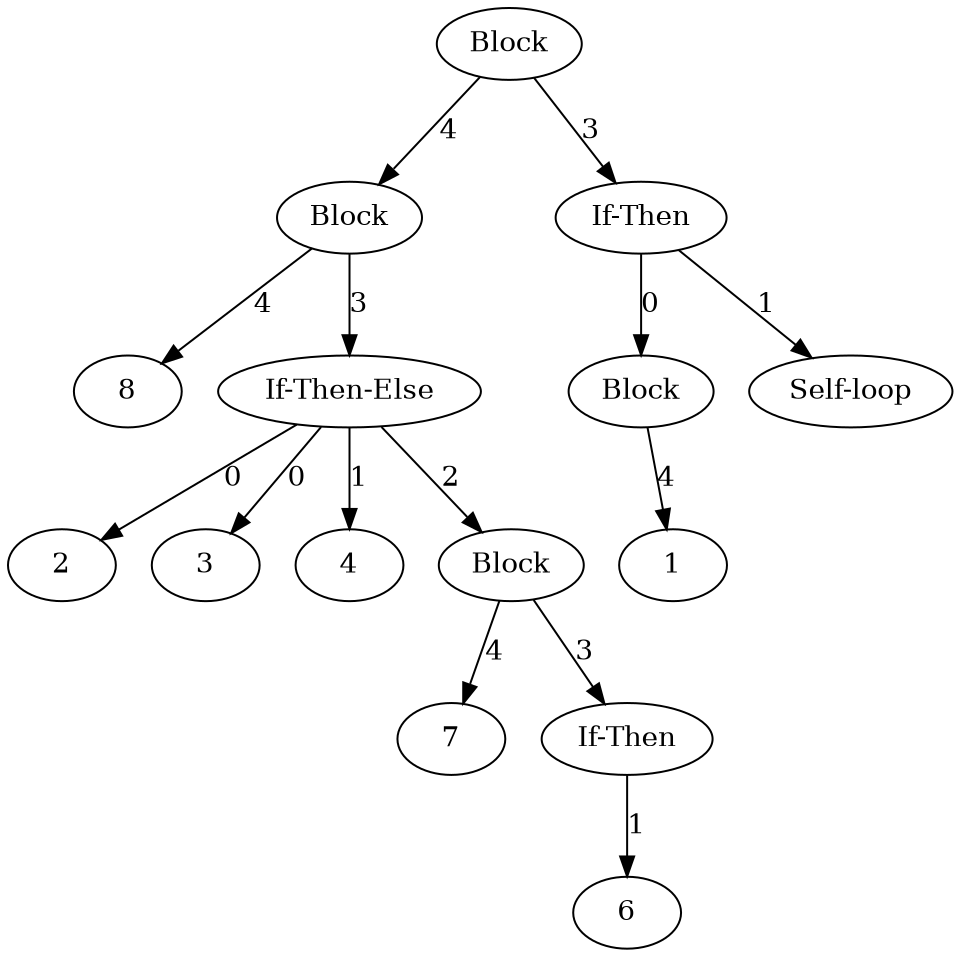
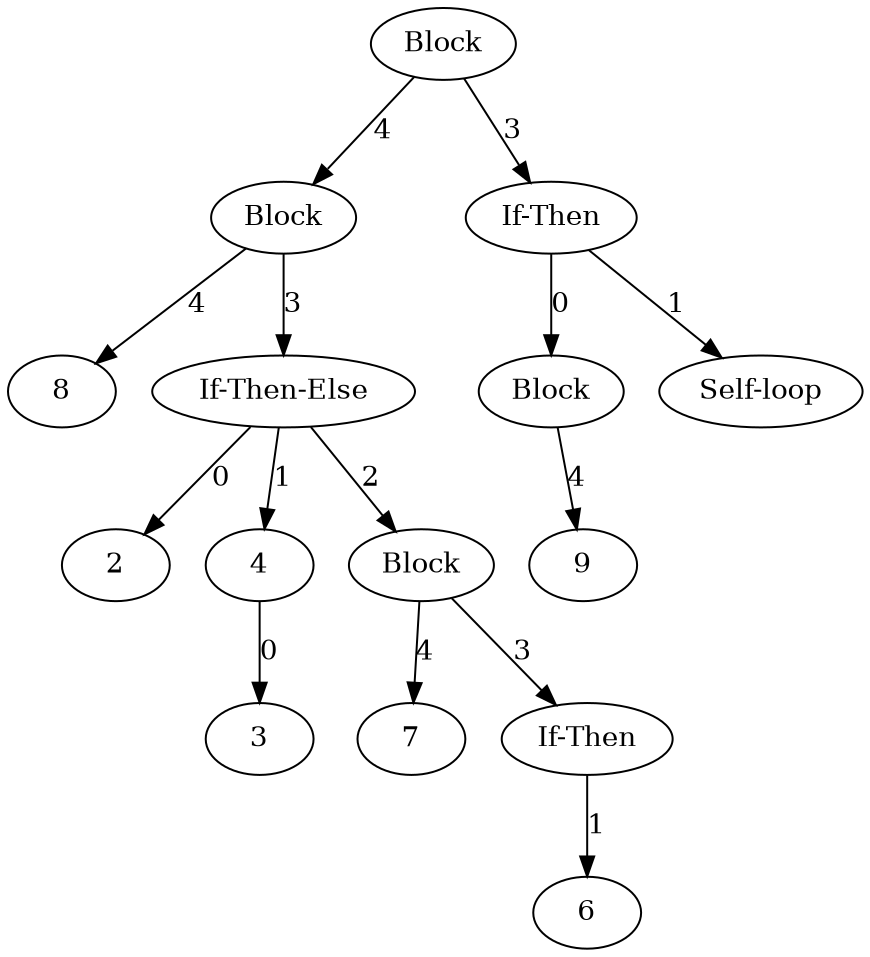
edge "If-Then-Else" -> "3": now "4" -> "3"
node "1": label "1" -> "9"
